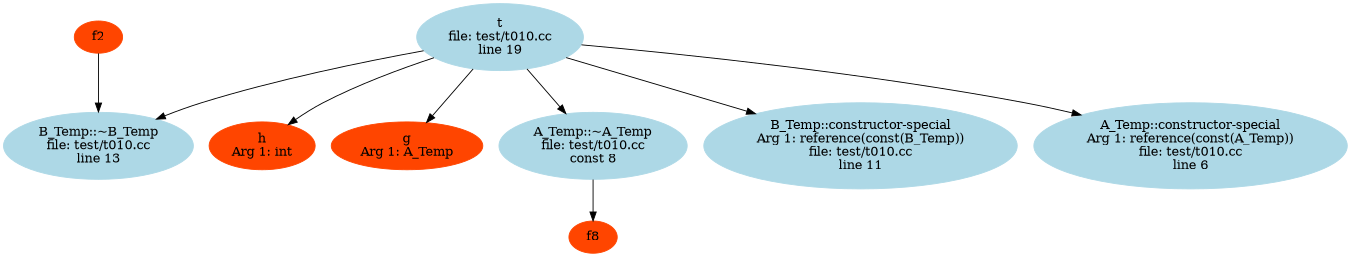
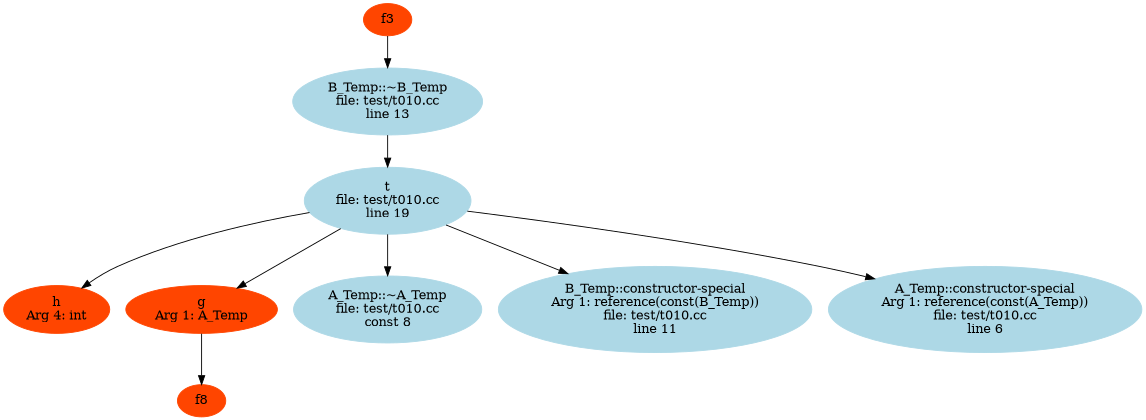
node "f2": label "f2" -> "f3"
edge "t file: test/t010.cc line 19" -> "B_Temp::~B_Temp file: test/t010.cc line 13": reversed
node "h Arg 1: int": label "h Arg 1: int" -> "h Arg 4: int"
edge "A_Temp::~A_Temp file: test/t010.cc const 8" -> "f8": now "g Arg 1: A_Temp" -> "f8"
